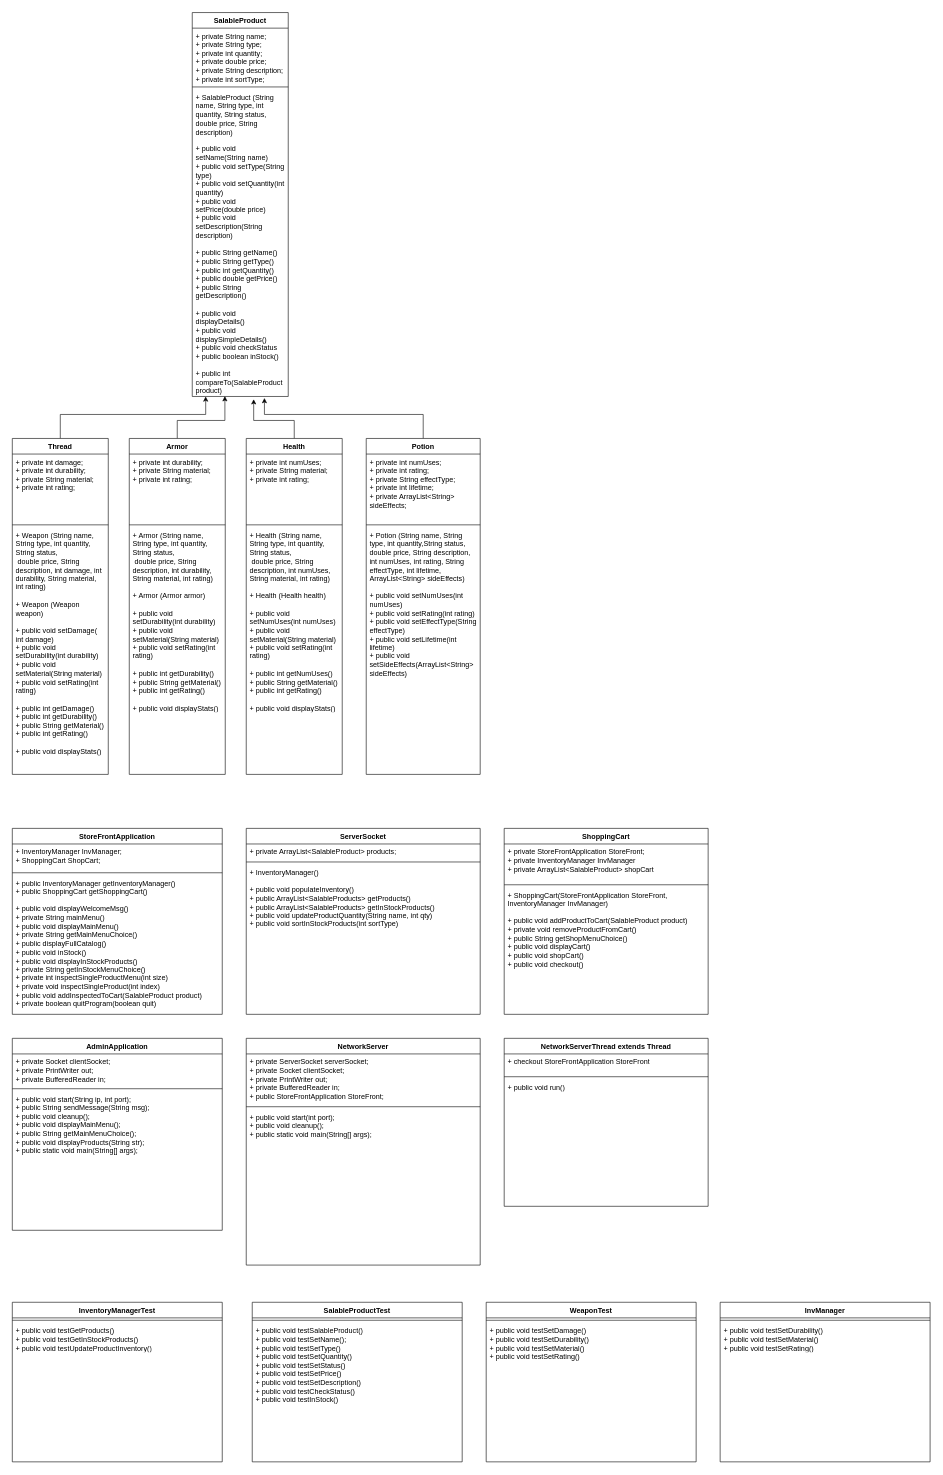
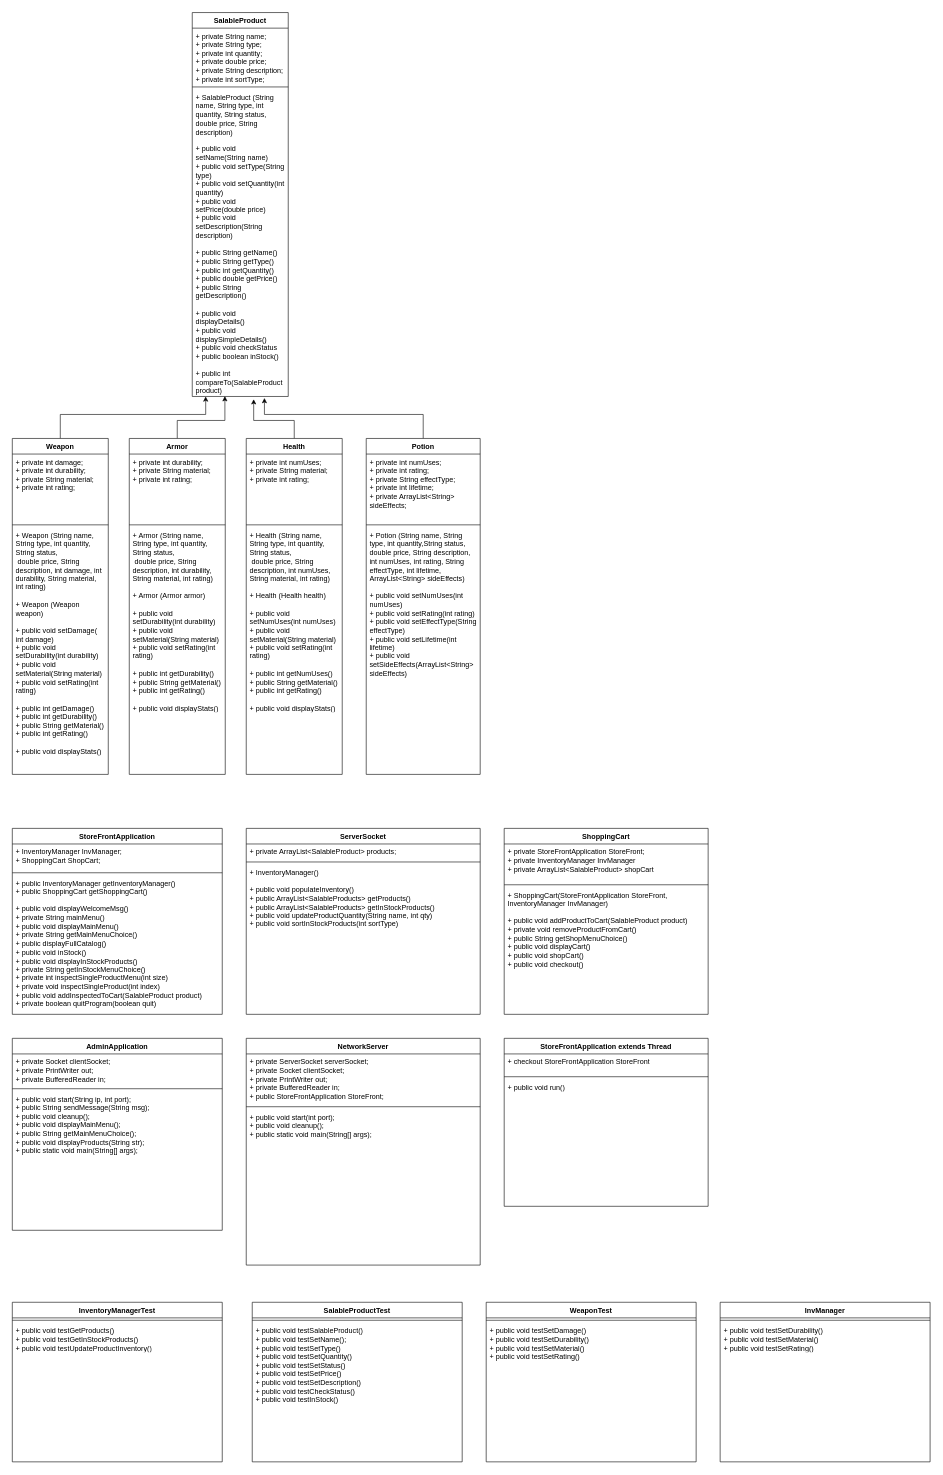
node "Thread": label "Thread" -> "Weapon"
node "NetworkServerThread extends Thread": label "NetworkServerThread extends Thread" -> "StoreFrontApplication extends Thread"
